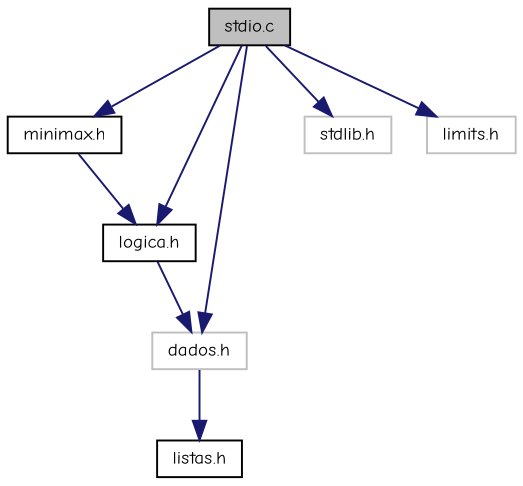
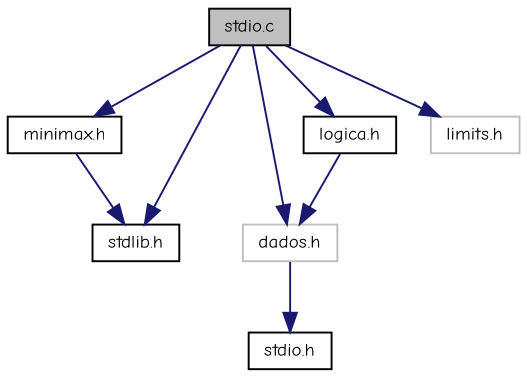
node "stdlib.h": color grey75 -> black
edge "minimax.h" -> "logica.h": now "minimax.h" -> "stdlib.h"
node "listas.h": label "listas.h" -> "stdio.h"
